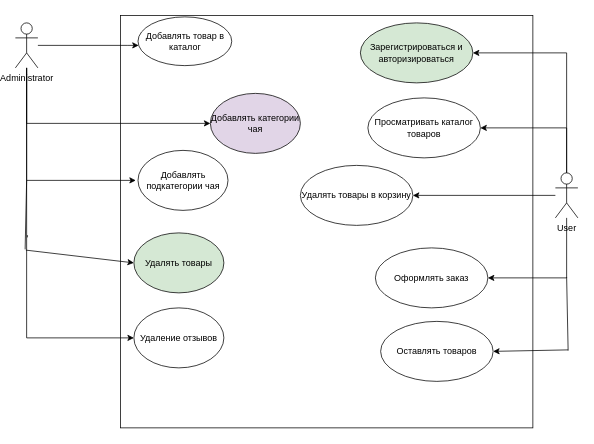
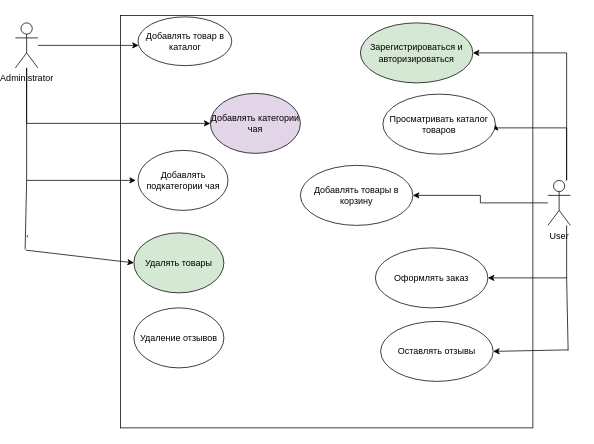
node "Просматривать каталог товаров": moved (424, 128) -> (439, 124)
node "Удалять товары в корзину": label "Удалять товары в корзину" -> "Добавлять товары в корзину"
node "User": moved (567, 195) -> (559, 203)
edge "Administrator" -> "Удаление отзывов": removed
node "Оставлять товаров": label "Оставлять товаров" -> "Оставлять отзывы"
